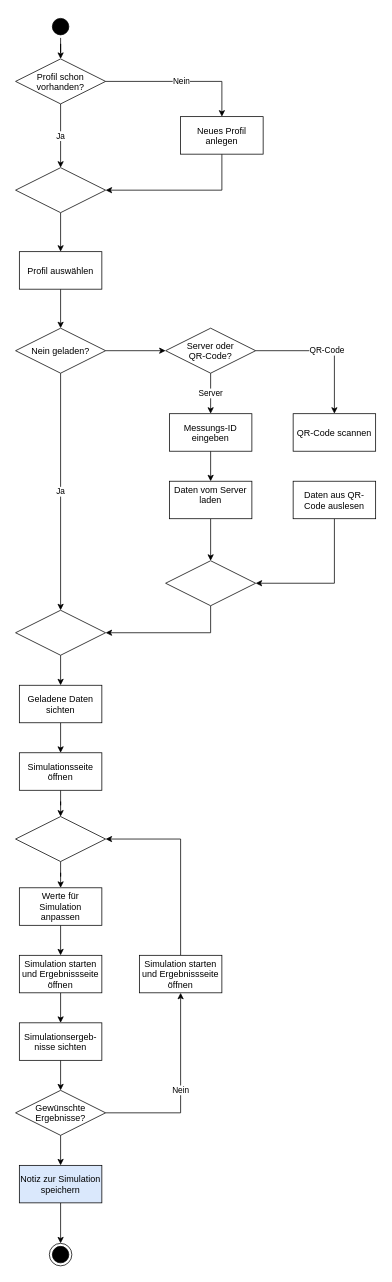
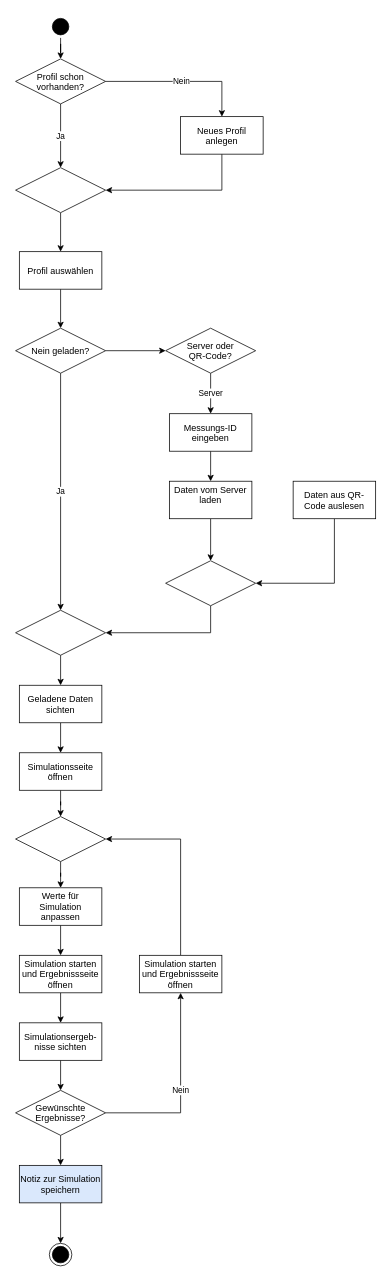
edge "Server oder QR-Code?" -> "QR-Code scannen": removed, label "QR-Code"
node "QR-Code scannen": removed
